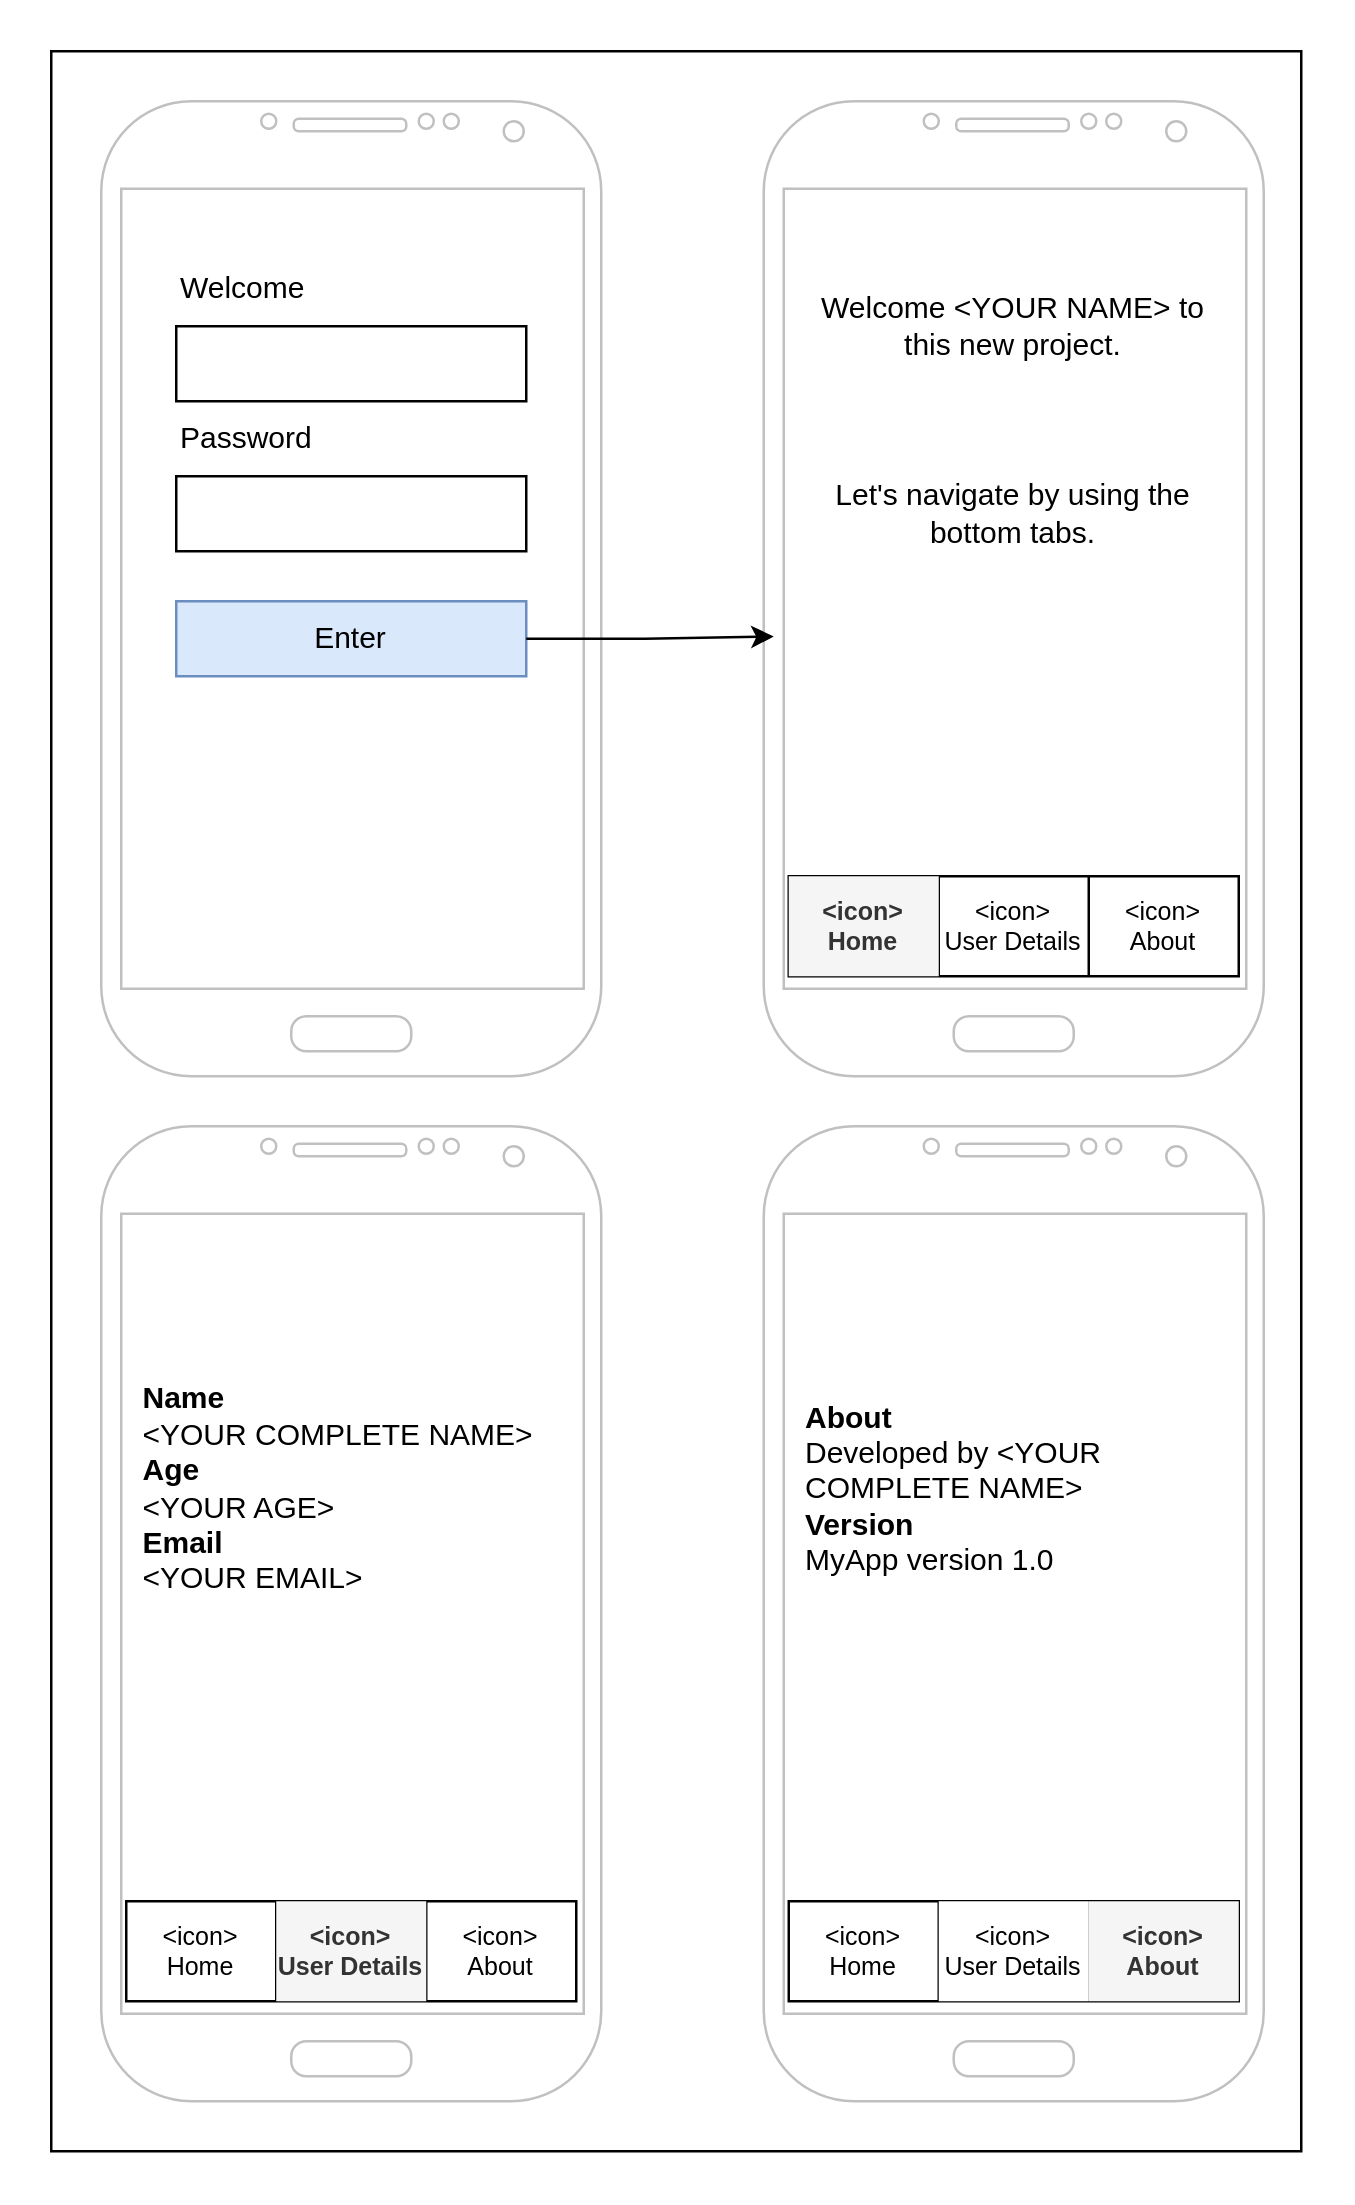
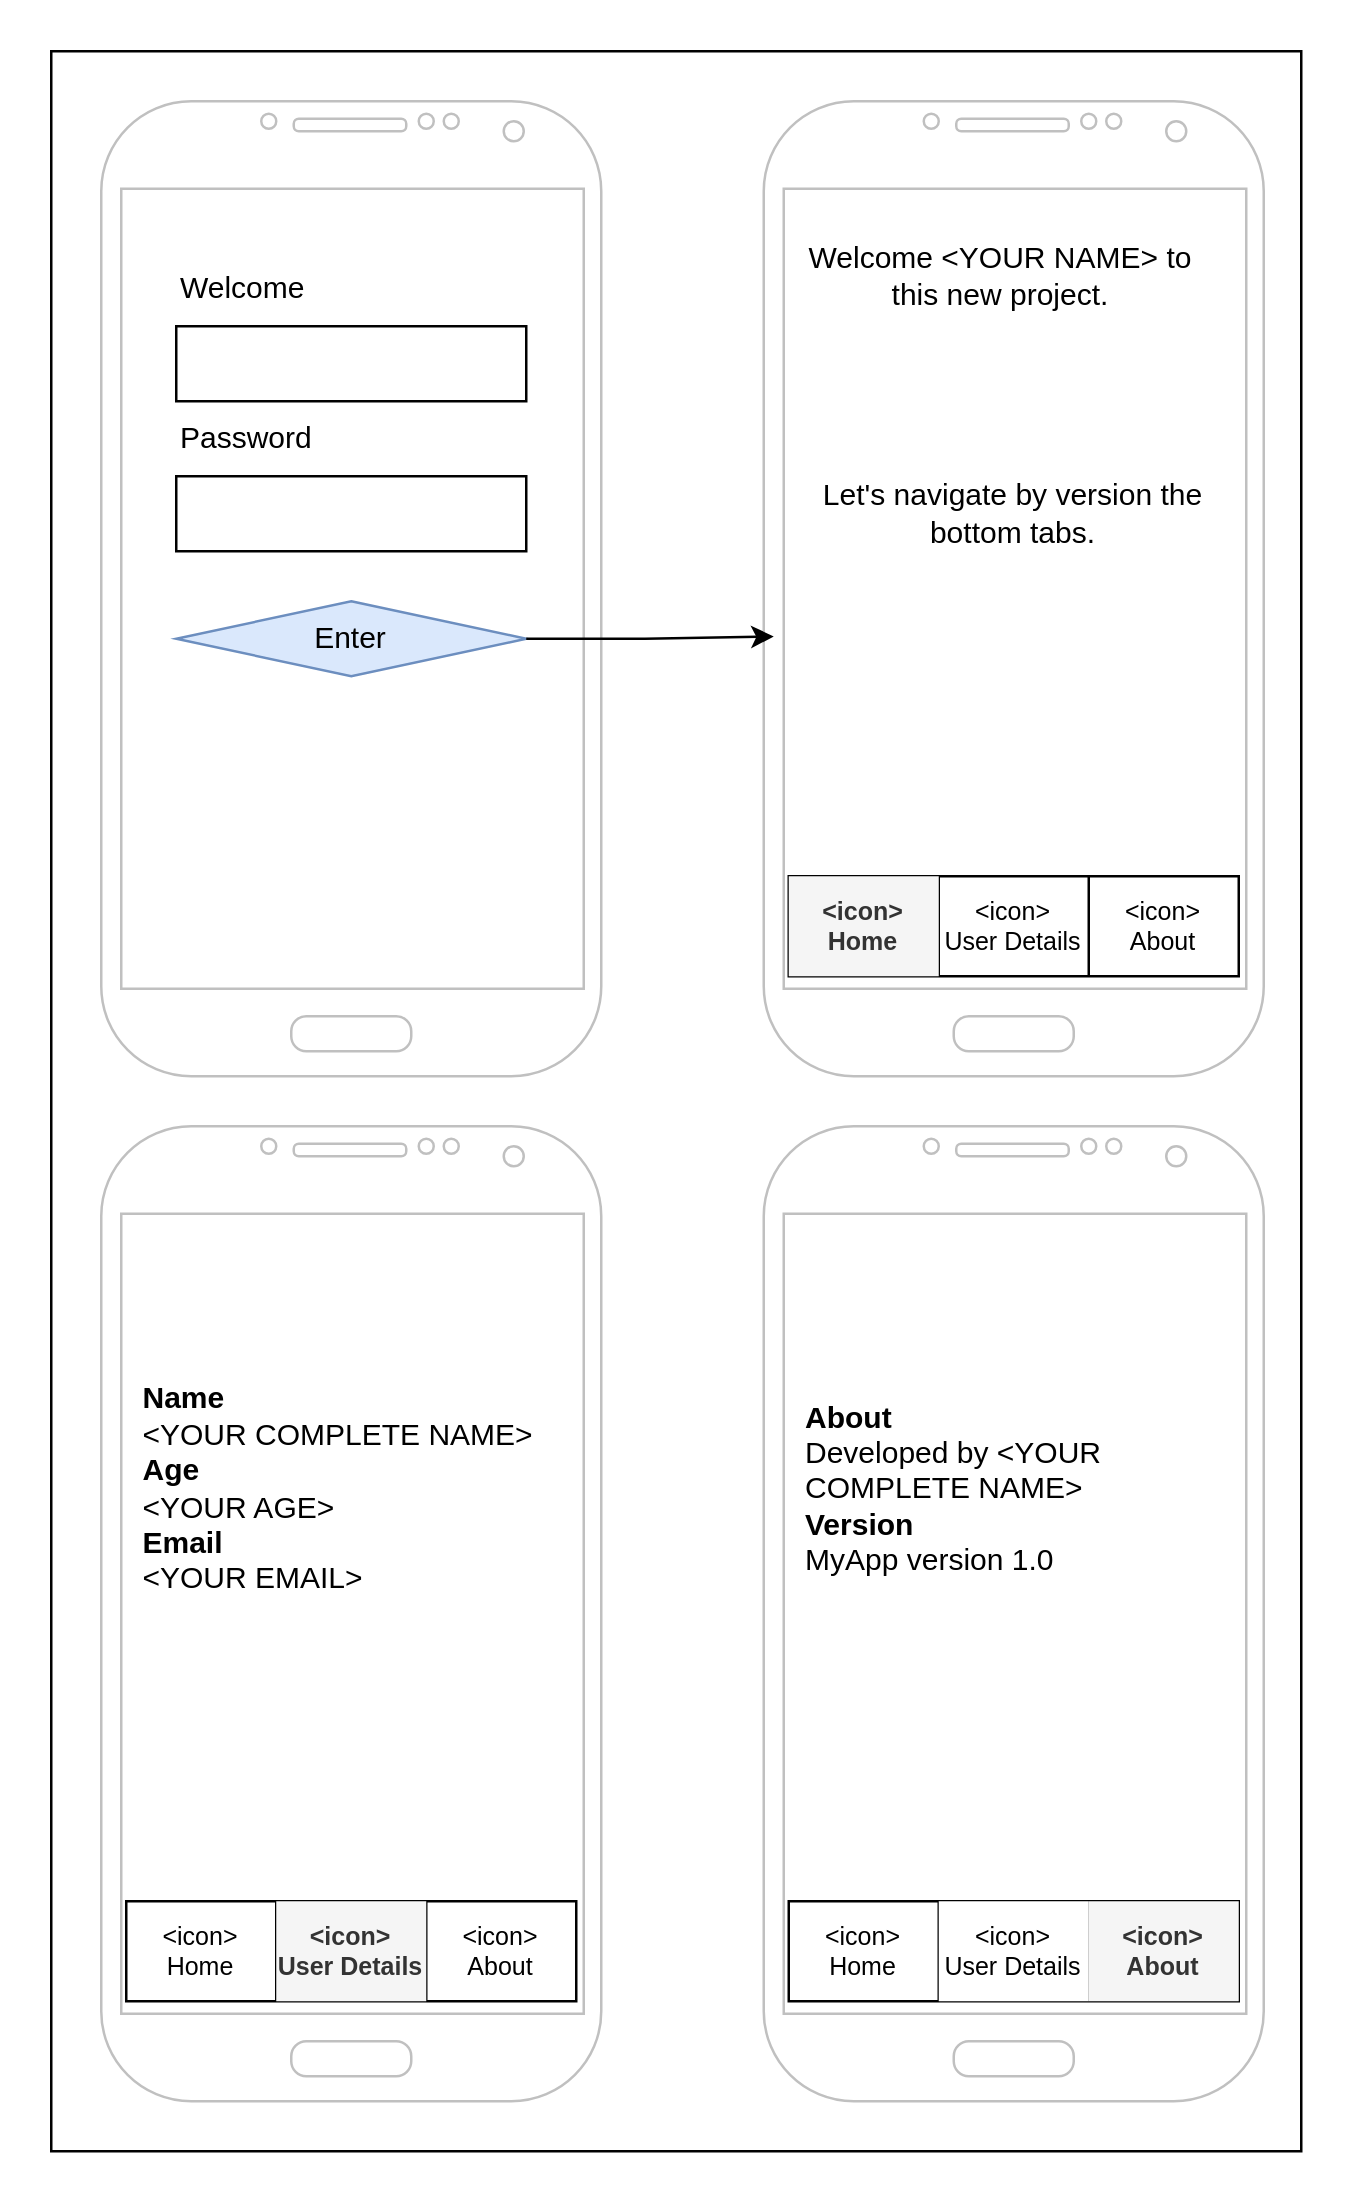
node "Welcome <YOUR NAME> to this new project.": moved (1014, 326) -> (1001, 276)
node "Let's navigate by using the bottom tabs.": label "Let's navigate by using the bottom tabs." -> "Let's navigate by version the bottom tabs."
node "Enter": shape rectangle -> diamond
